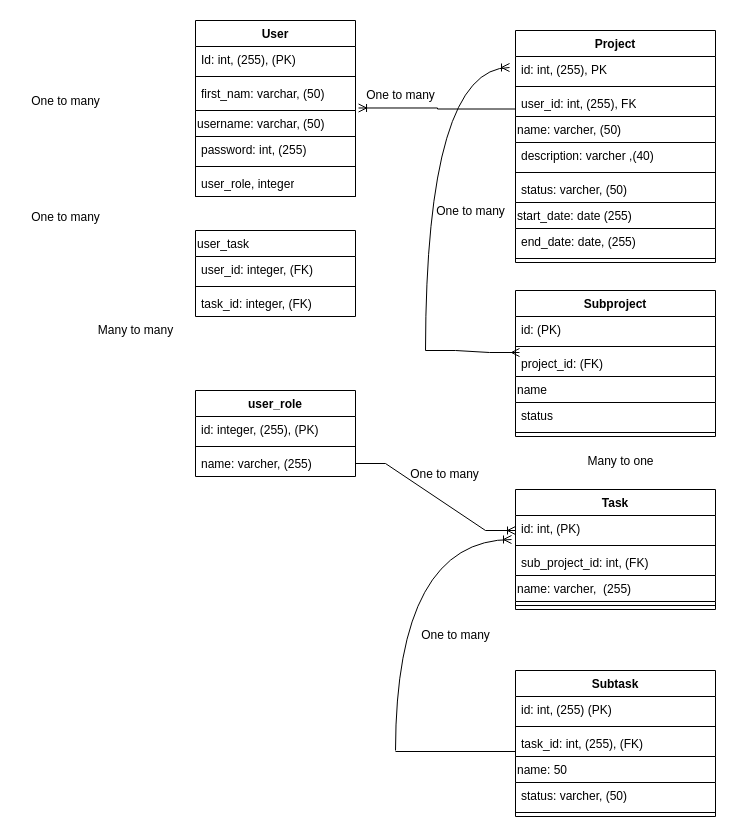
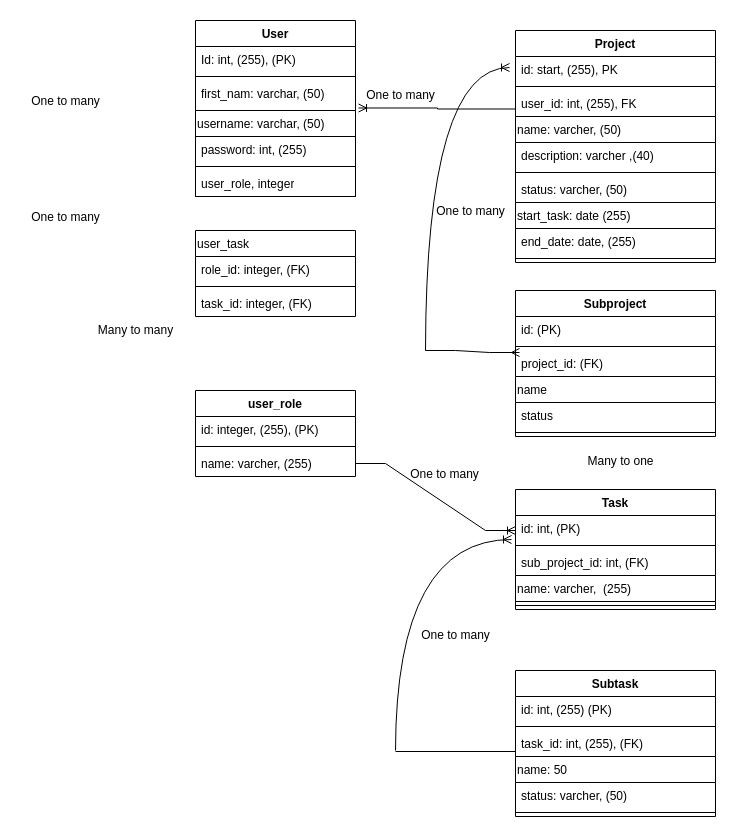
node "id: int, (255), PK": label "id: int, (255), PK" -> "id: start, (255), PK"
node "start_date: date (255)": label "start_date: date (255)" -> "start_task: date (255)"
node "user_id: integer, (FK)": label "user_id: integer, (FK)" -> "role_id: integer, (FK)"
